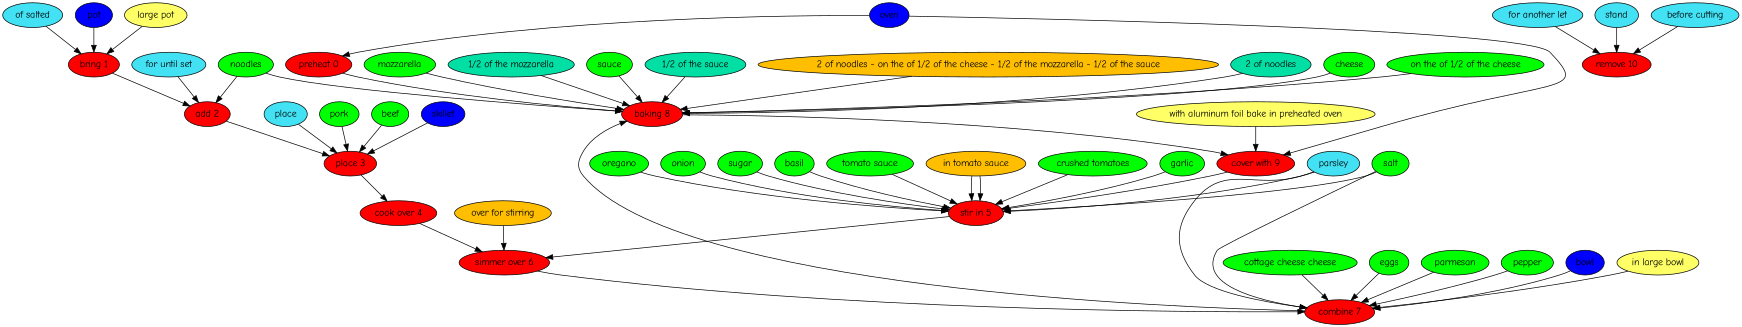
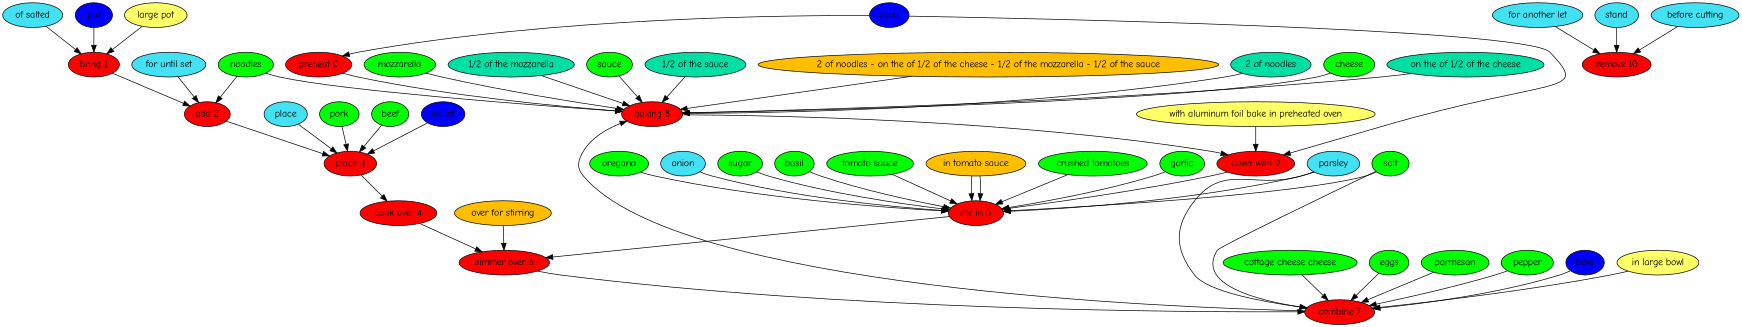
node "on the of 1/2 of the cheese": fillcolor green -> #01dfa5
node "onion": fillcolor green -> #42e2f4
